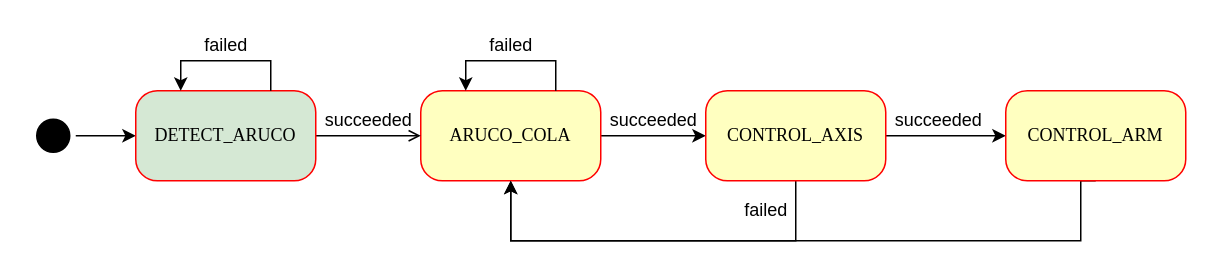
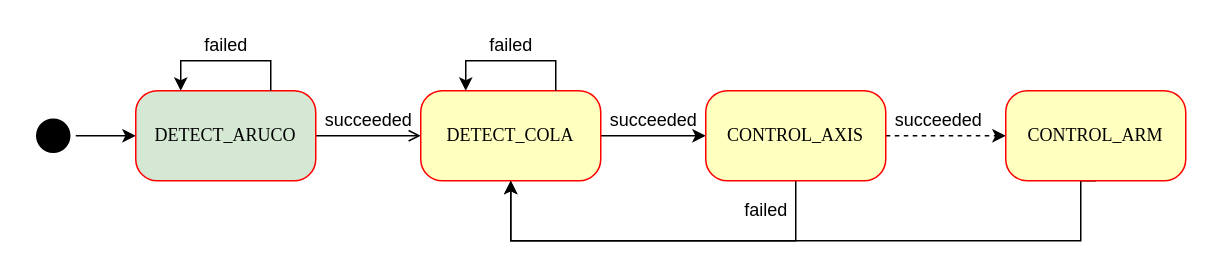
node "ARUCO_COLA": label "ARUCO_COLA" -> "DETECT_COLA"
edge "CONTROL_AXIS" -> "CONTROL_ARM": style solid -> dashed
